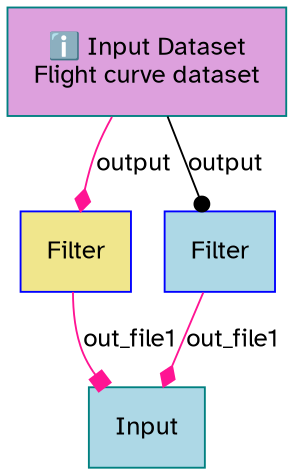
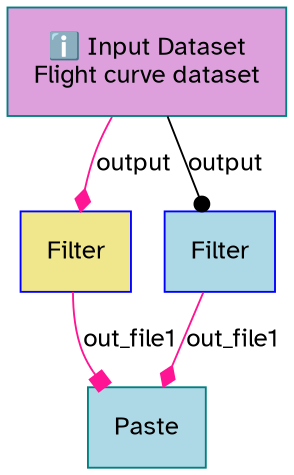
node "Input": label "Input" -> "Paste"
